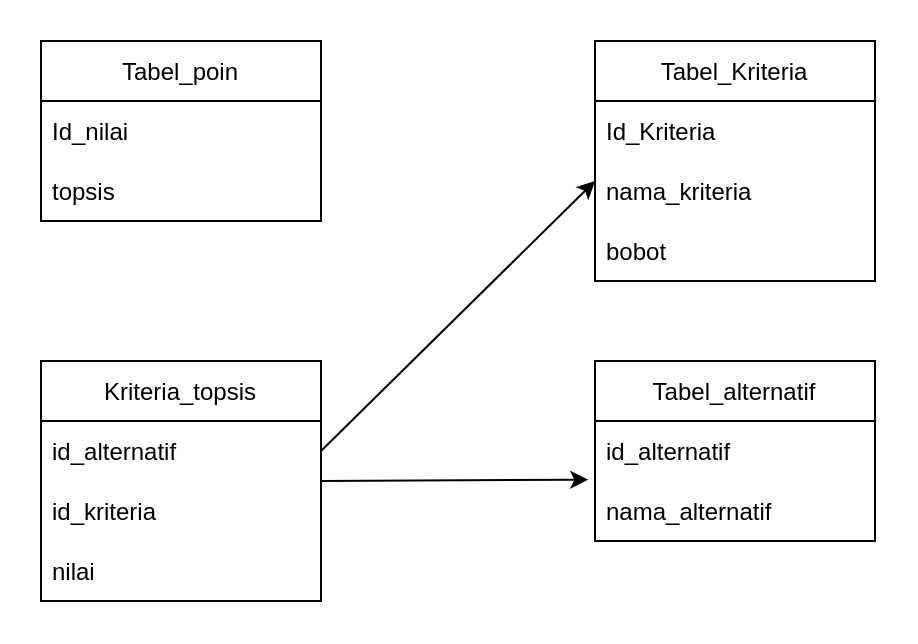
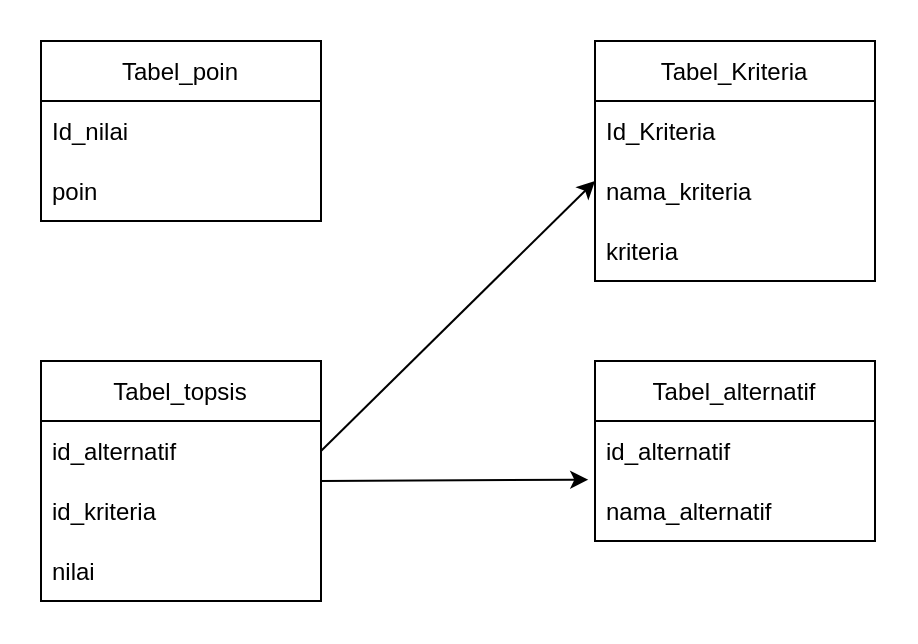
node "topsis": label "topsis" -> "poin"
node "bobot": label "bobot" -> "kriteria"
node "Kriteria_topsis": label "Kriteria_topsis" -> "Tabel_topsis"
